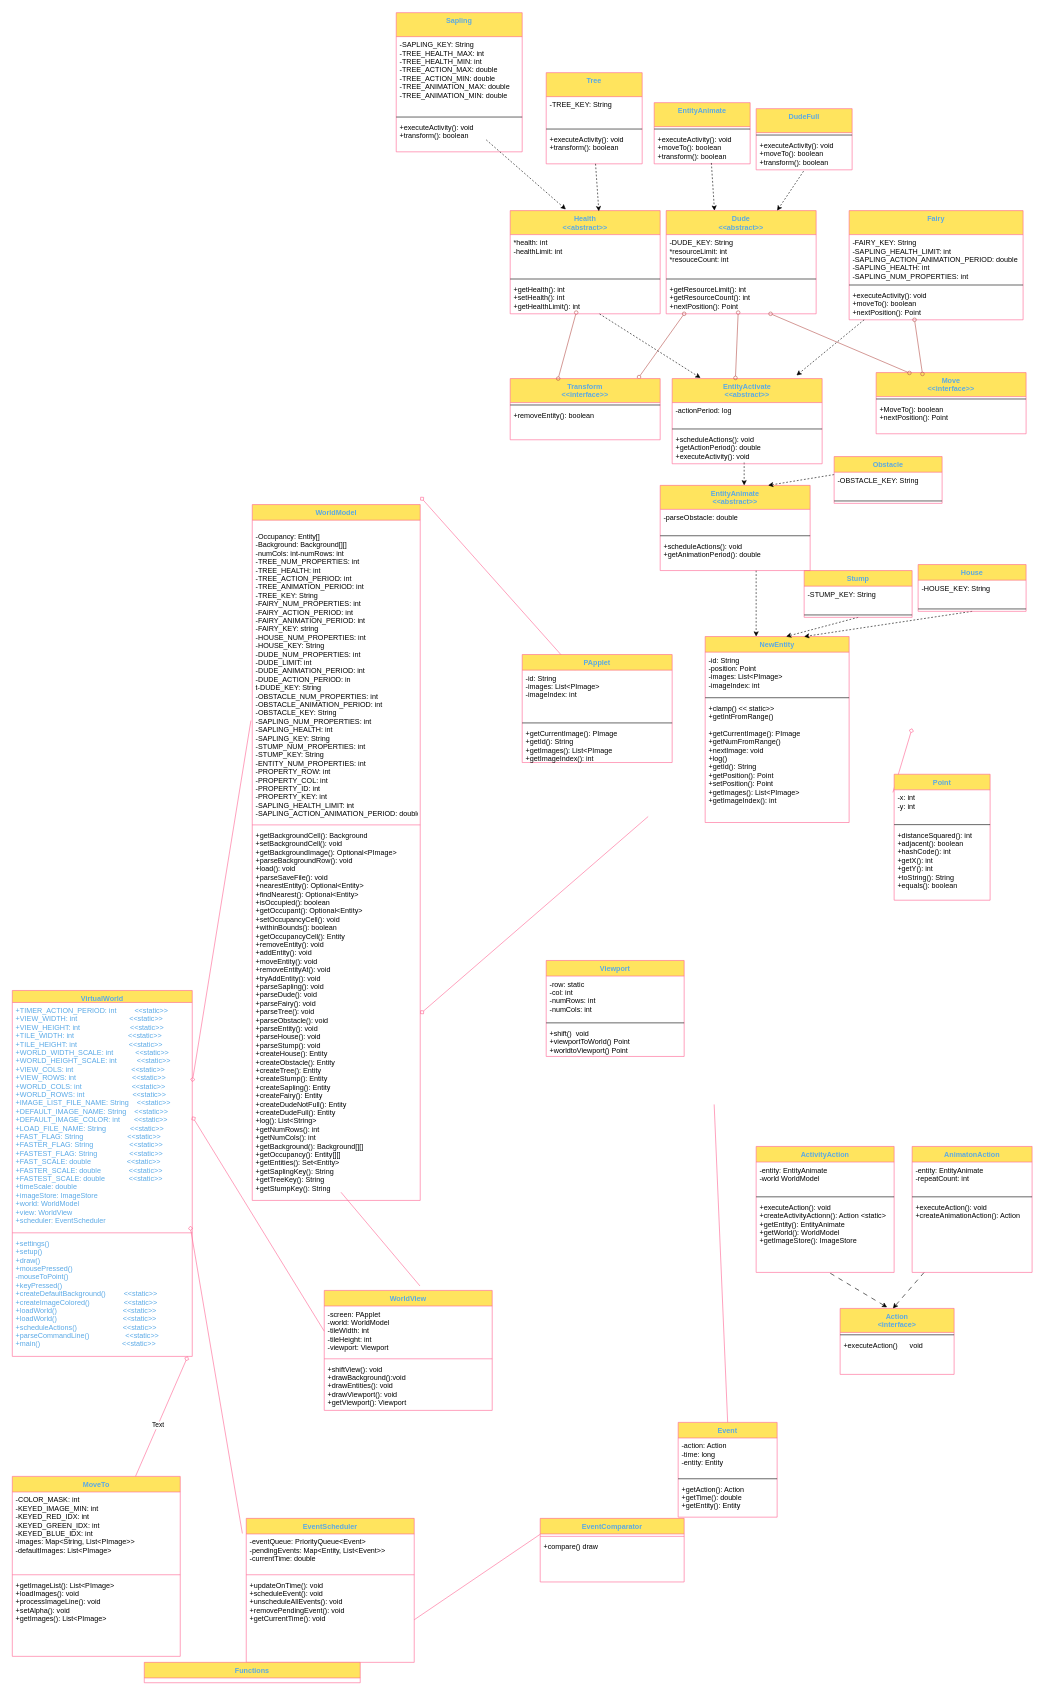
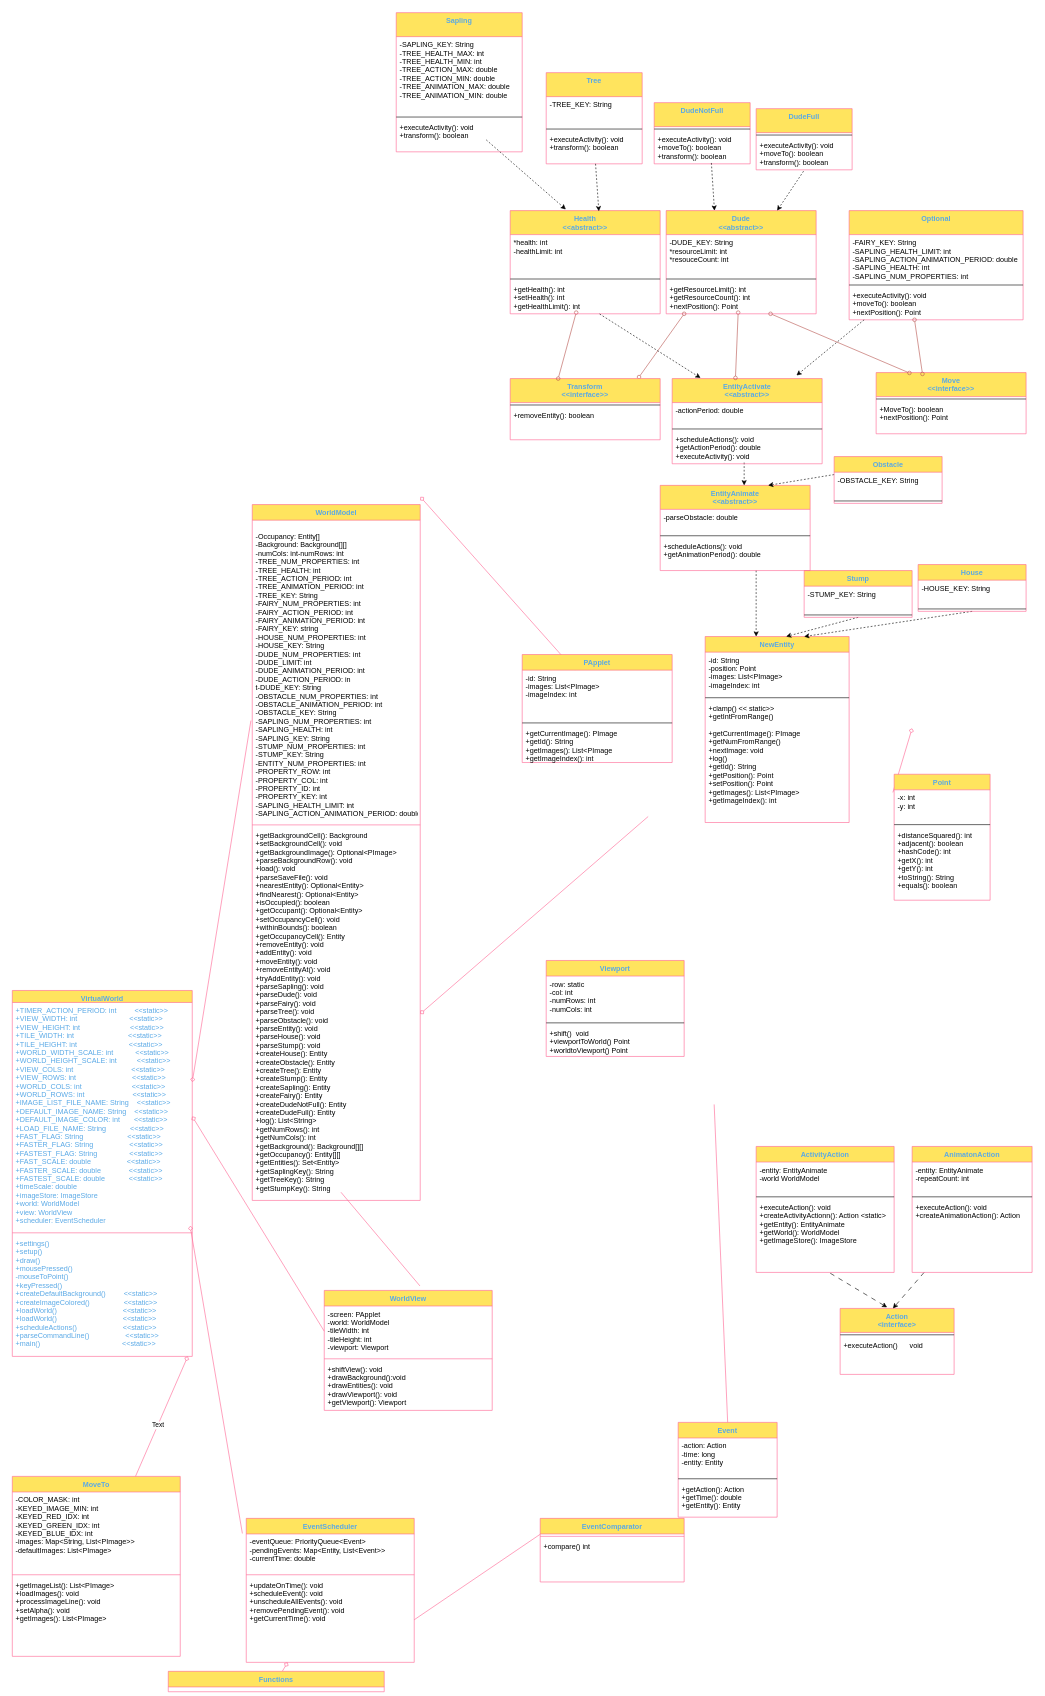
node "EntityAnimate": label "EntityAnimate" -> "DudeNotFull"
node "Fairy": label "Fairy" -> "Optional"
node "-actionPeriod: log": label "-actionPeriod: log" -> "-actionPeriod: double"
node "+compare() draw": label "+compare() draw" -> "+compare() int"
node "Functions": moved (252, 1673) -> (276, 1682)
